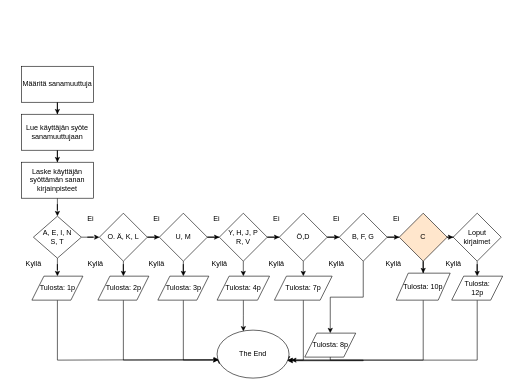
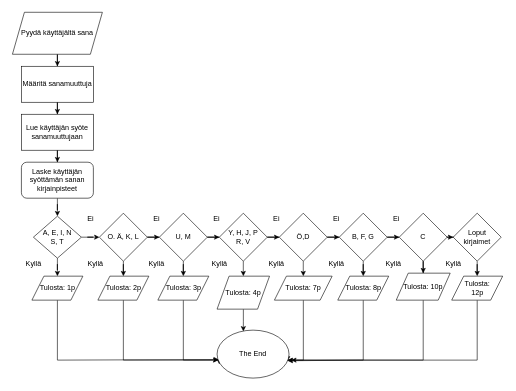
node "Pyydä käyttäjältä sana": added
edge "Pyydä käyttäjältä sana" -> "Määritä sanamuuttuja": added
node "Laske käyttäjän syöttämän sanan kirjainpisteet": shape rectangle -> rounded rectangle
node "C": fillcolor #ffe6cc -> #ffffff
node "Tulosta: 4p": size 53x24 -> 53x33
node "Tulosta: 8p": moved (330, 345) -> (363, 288)
